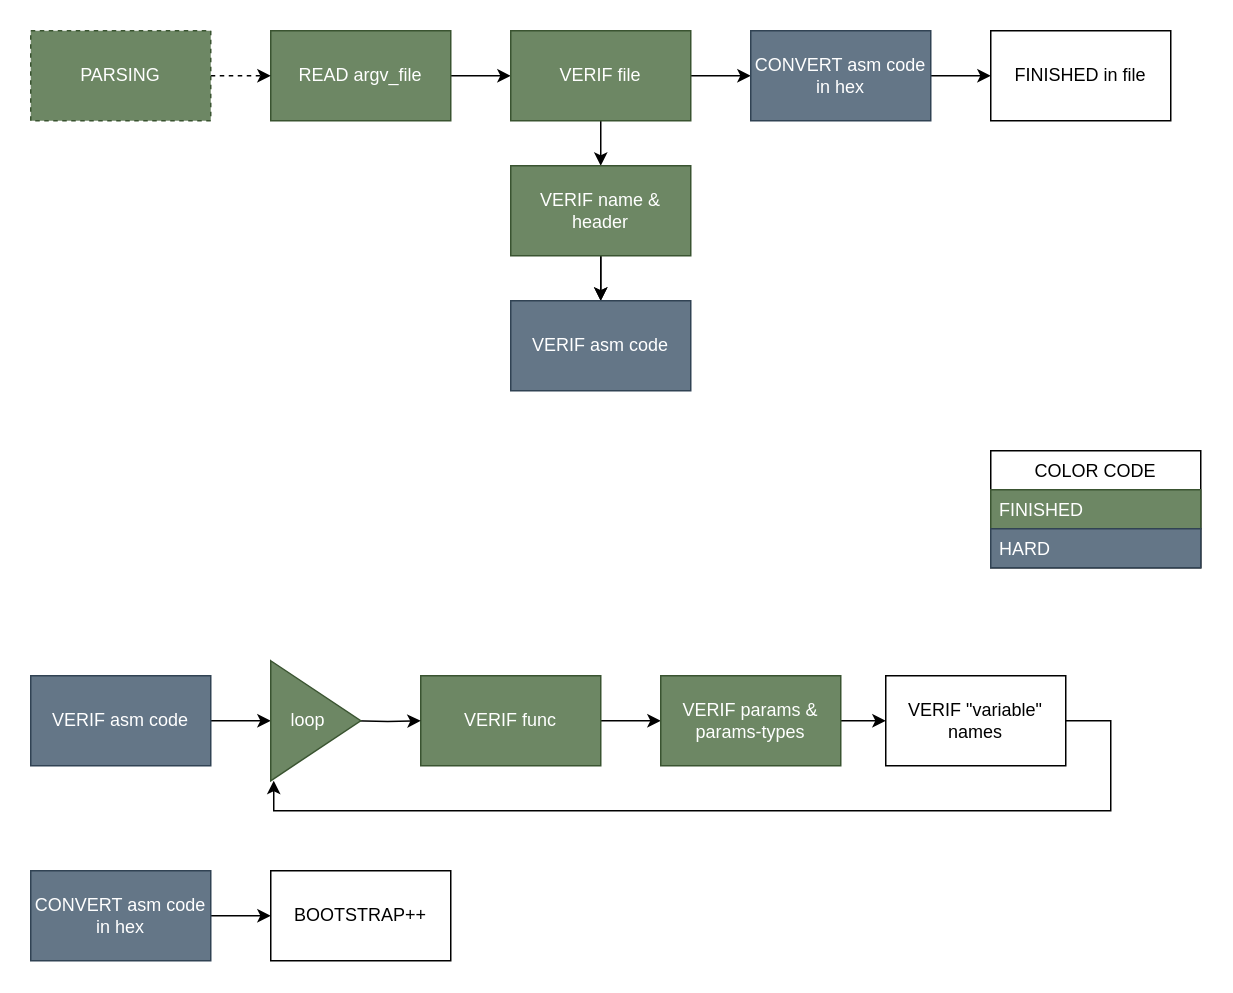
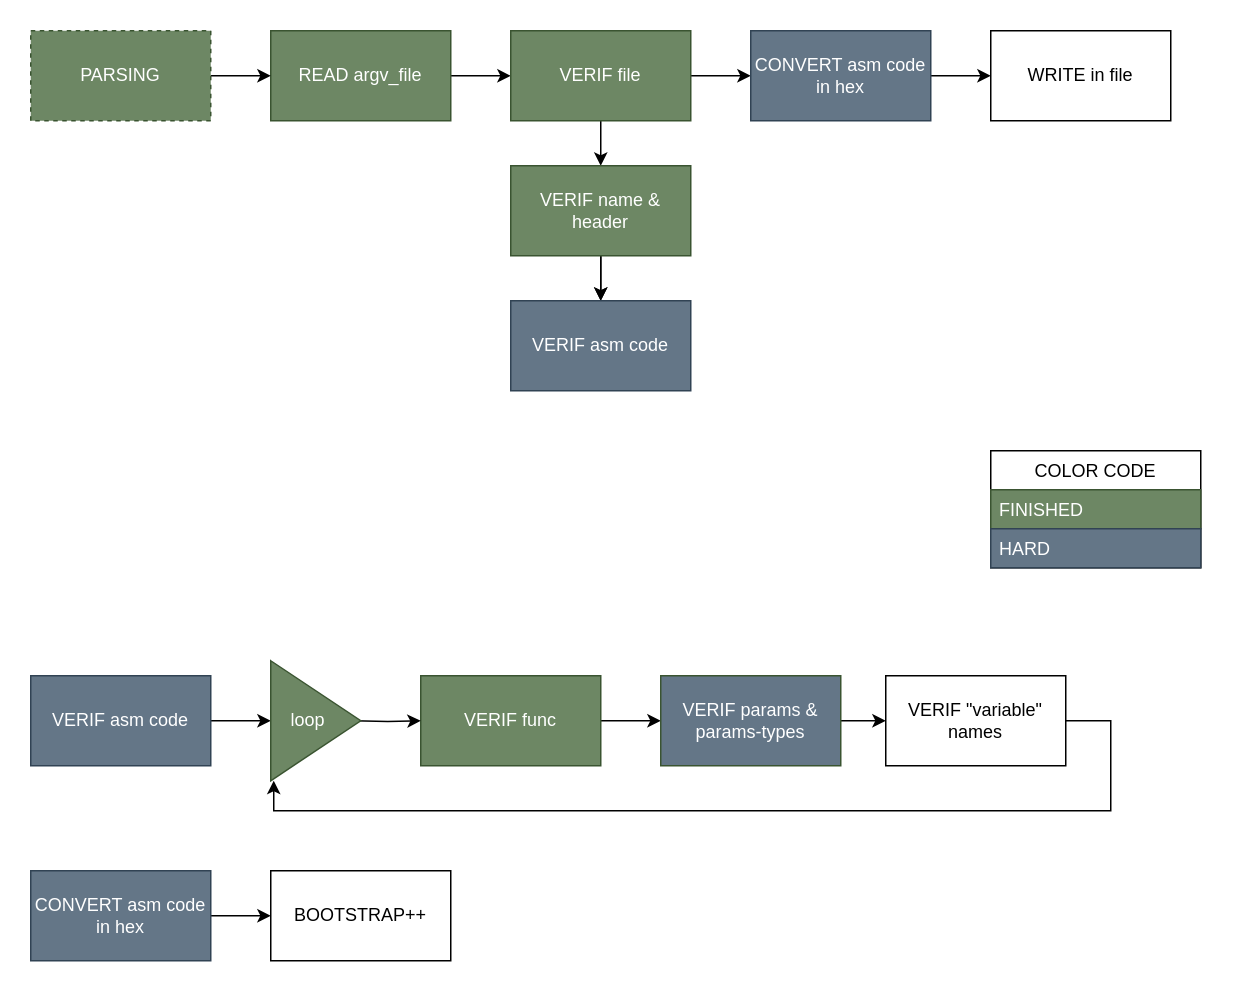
edge "PARSING" -> "READ argv_file": style dashed -> solid
node "FINISHED in file": label "FINISHED in file" -> "WRITE in file"
node "VERIF params & params-types": fillcolor #6d8764 -> #647687
